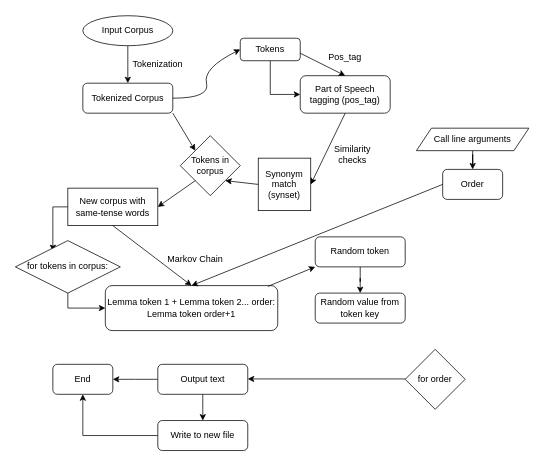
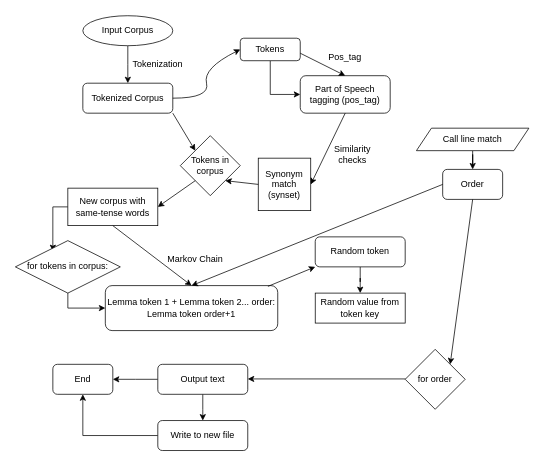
node "Call line arguments": label "Call line arguments" -> "Call line match"
edge "Order" -> "for order": added
node "Random value from token key": shape rounded rectangle -> rectangle
